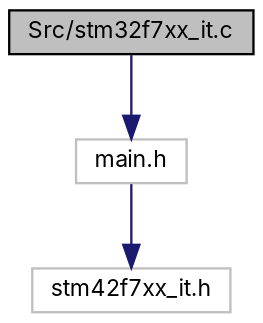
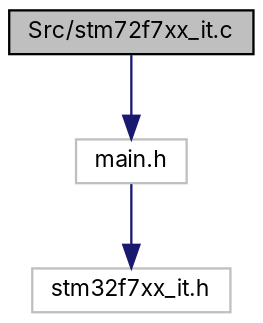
node "Src/stm32f7xx_it.c": label "Src/stm32f7xx_it.c" -> "Src/stm72f7xx_it.c"
node "stm42f7xx_it.h": label "stm42f7xx_it.h" -> "stm32f7xx_it.h"
